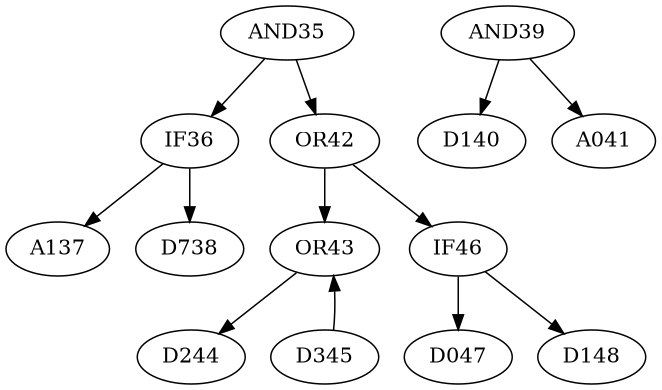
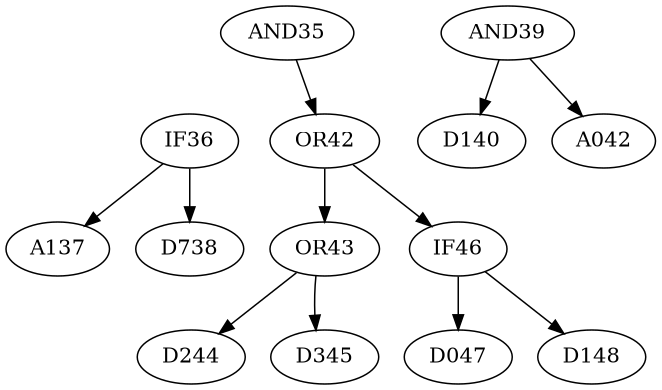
edge "AND35" -> "IF36": removed
node "A041": label "A041" -> "A042"
edge "D345" -> "OR43": reversed
